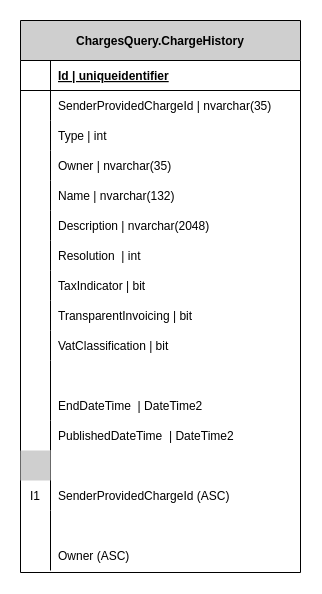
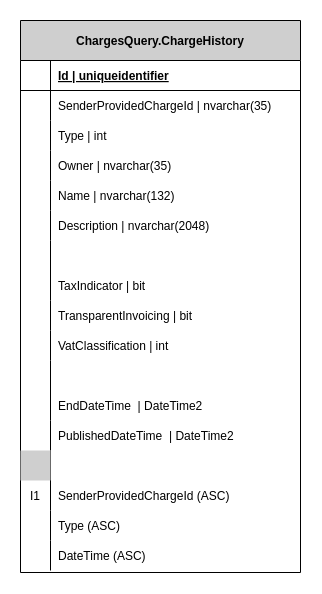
node "Resolution | int": removed
node "VatClassification | bit": label "VatClassification | bit" -> "VatClassification | int"
node "Type (ASC)": added
node "Owner (ASC)": label "Owner (ASC)" -> "DateTime (ASC)"
